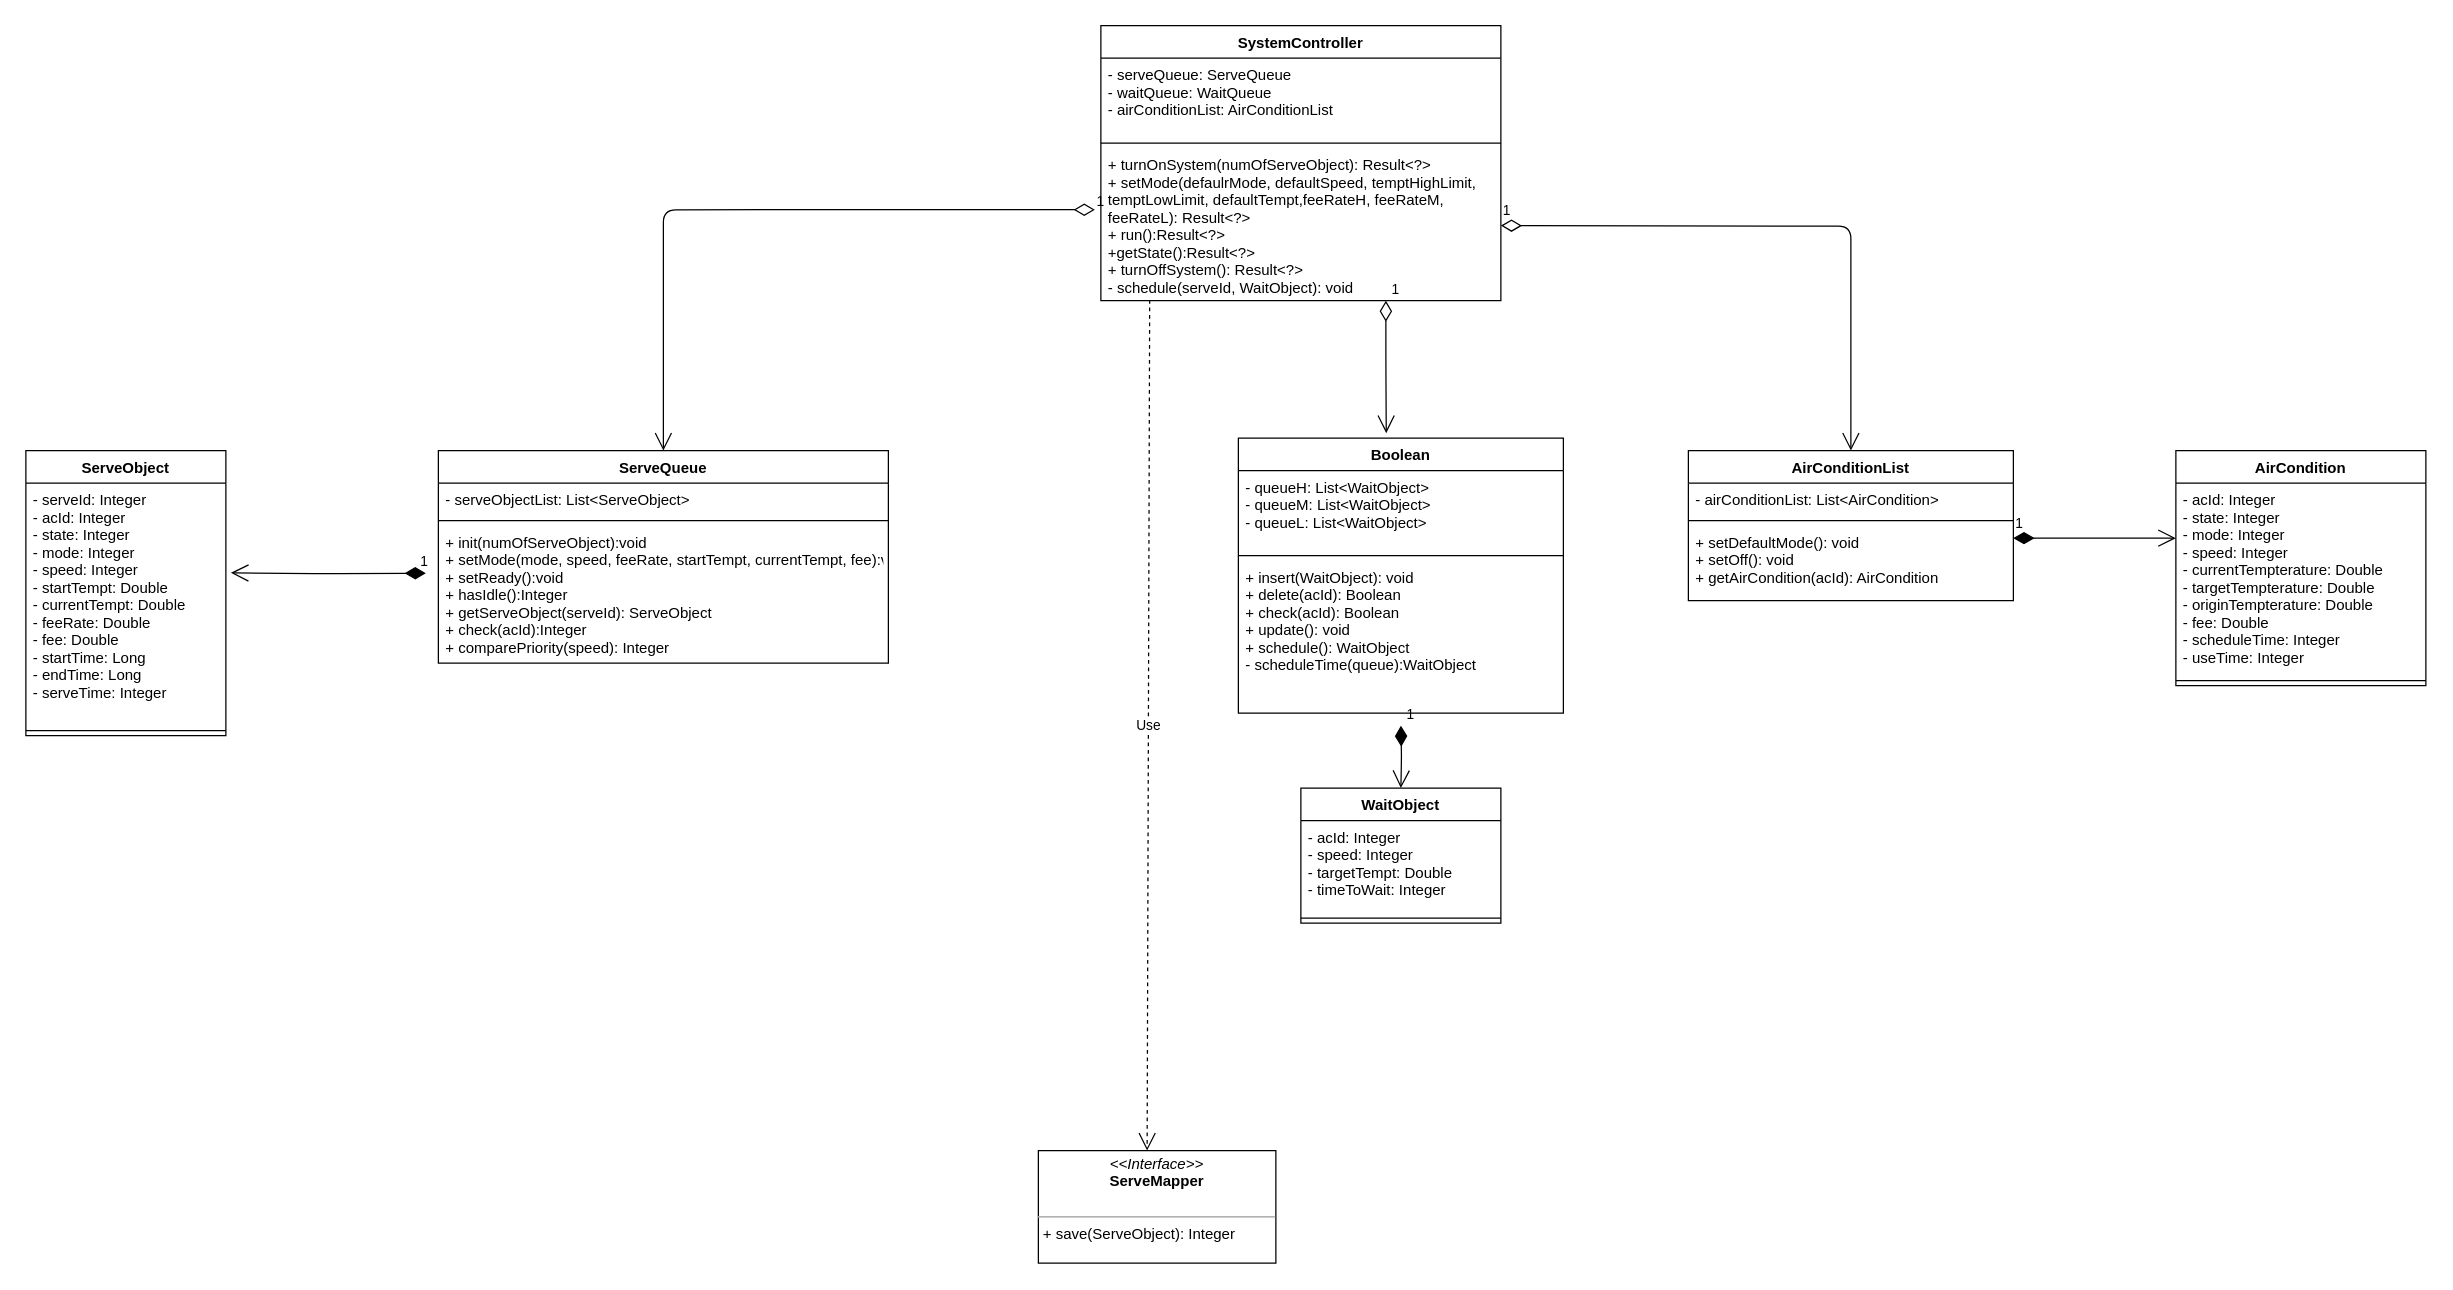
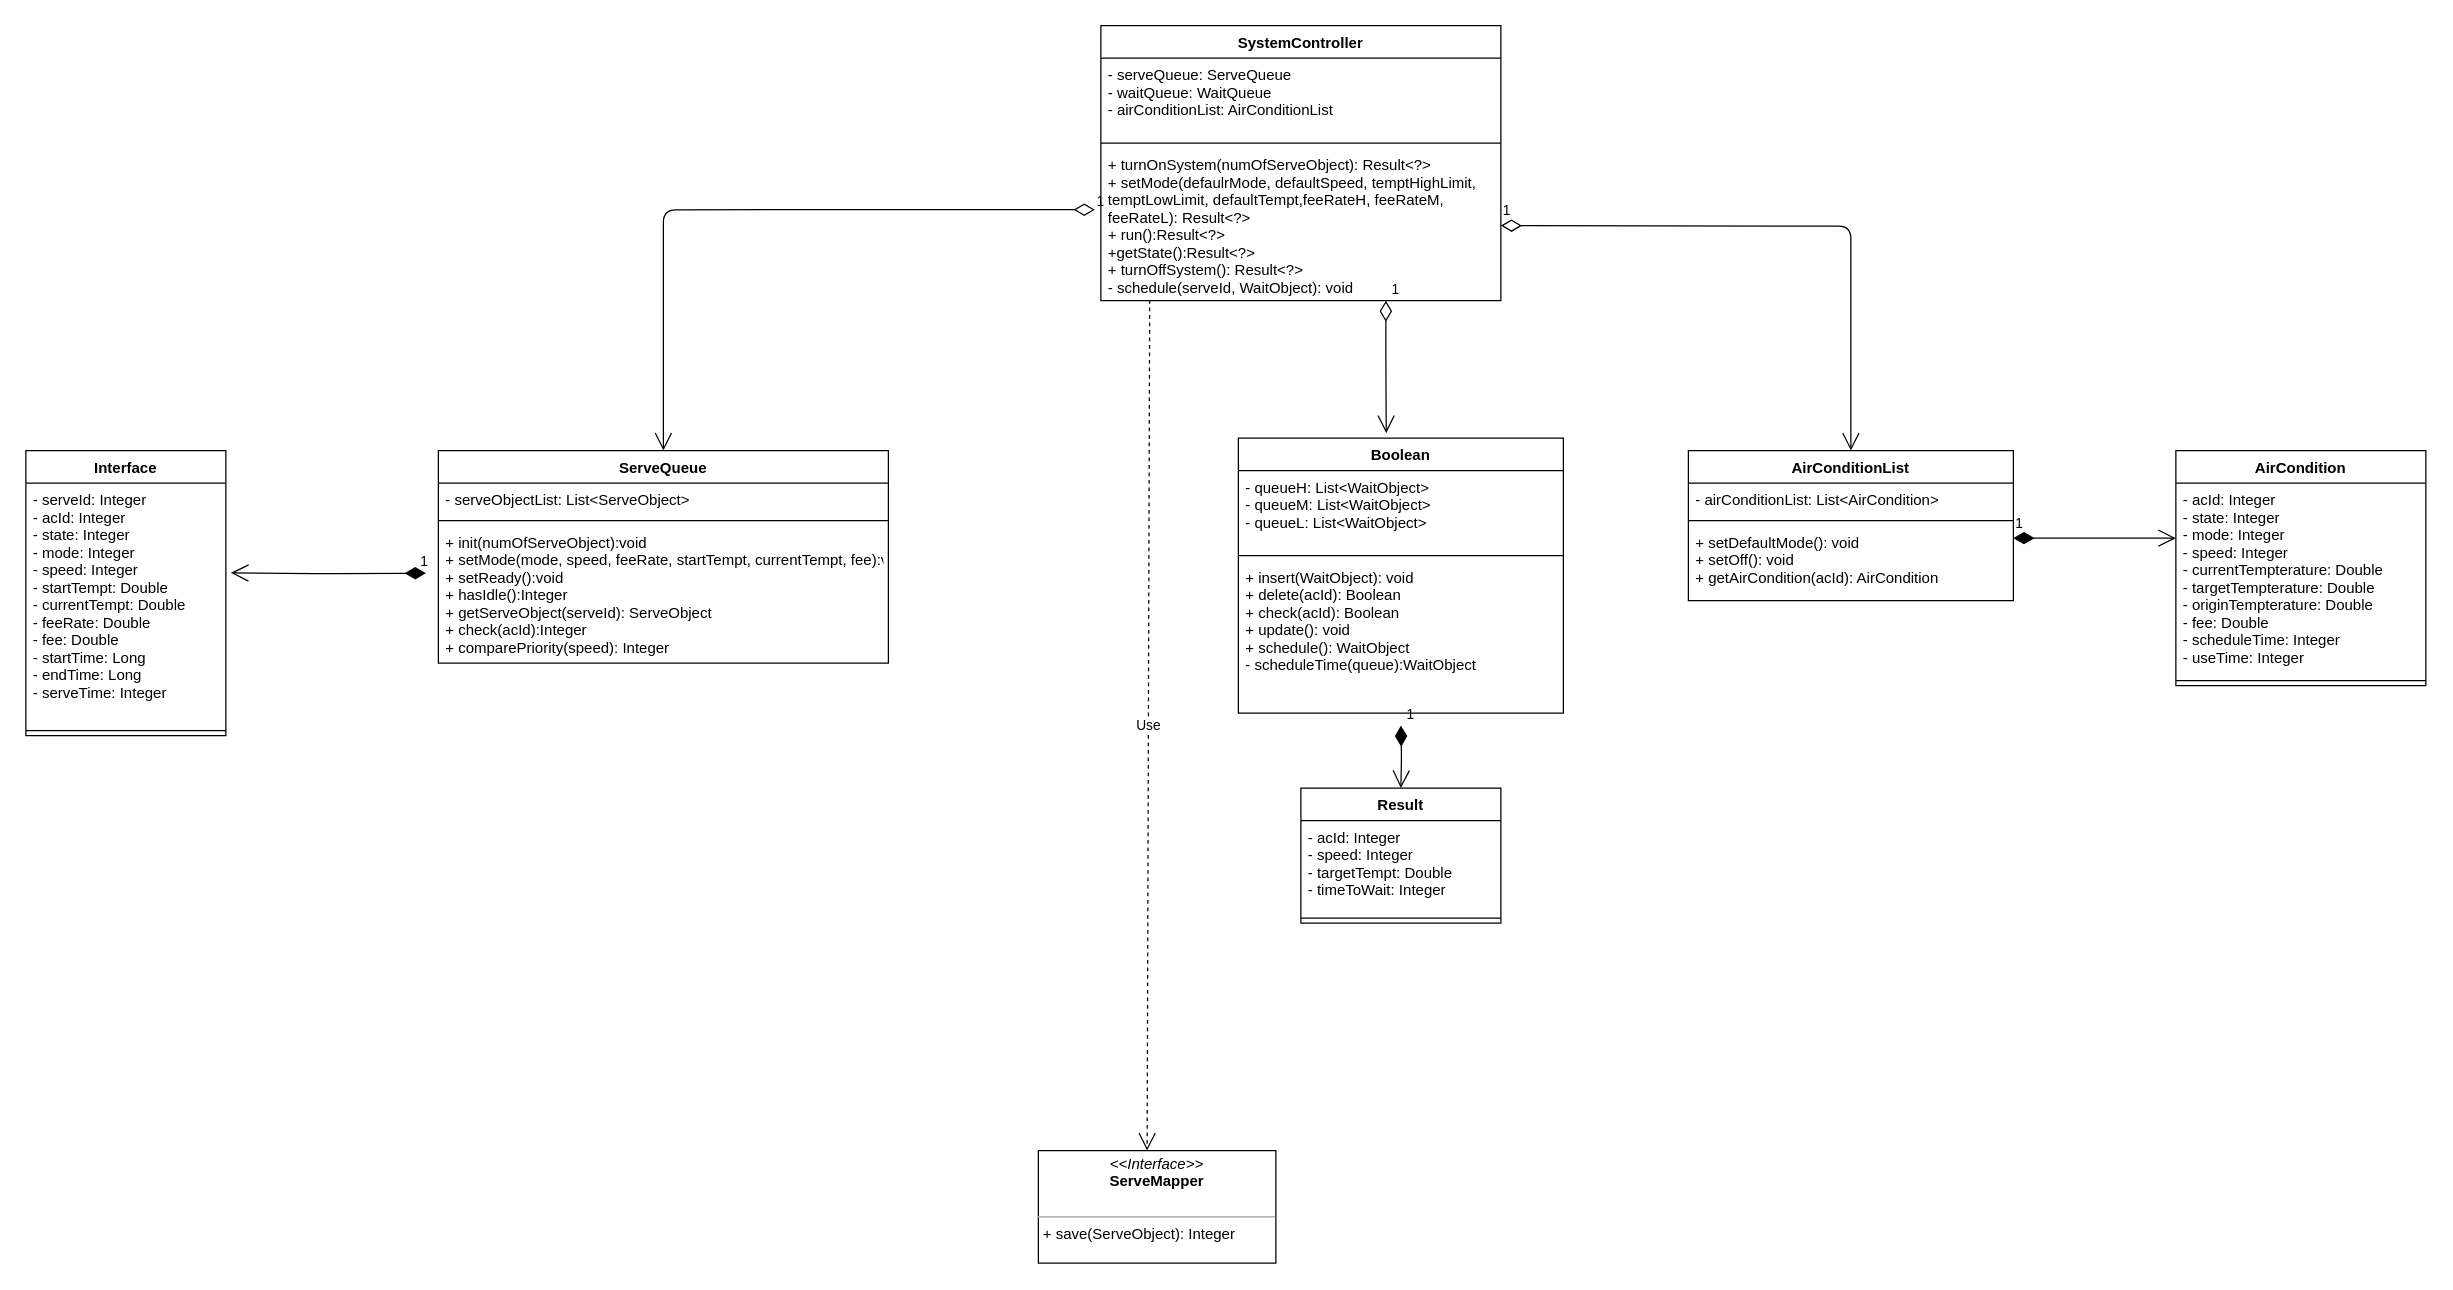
node "ServeObject": label "ServeObject" -> "Interface"
node "WaitObject": label "WaitObject" -> "Result"
